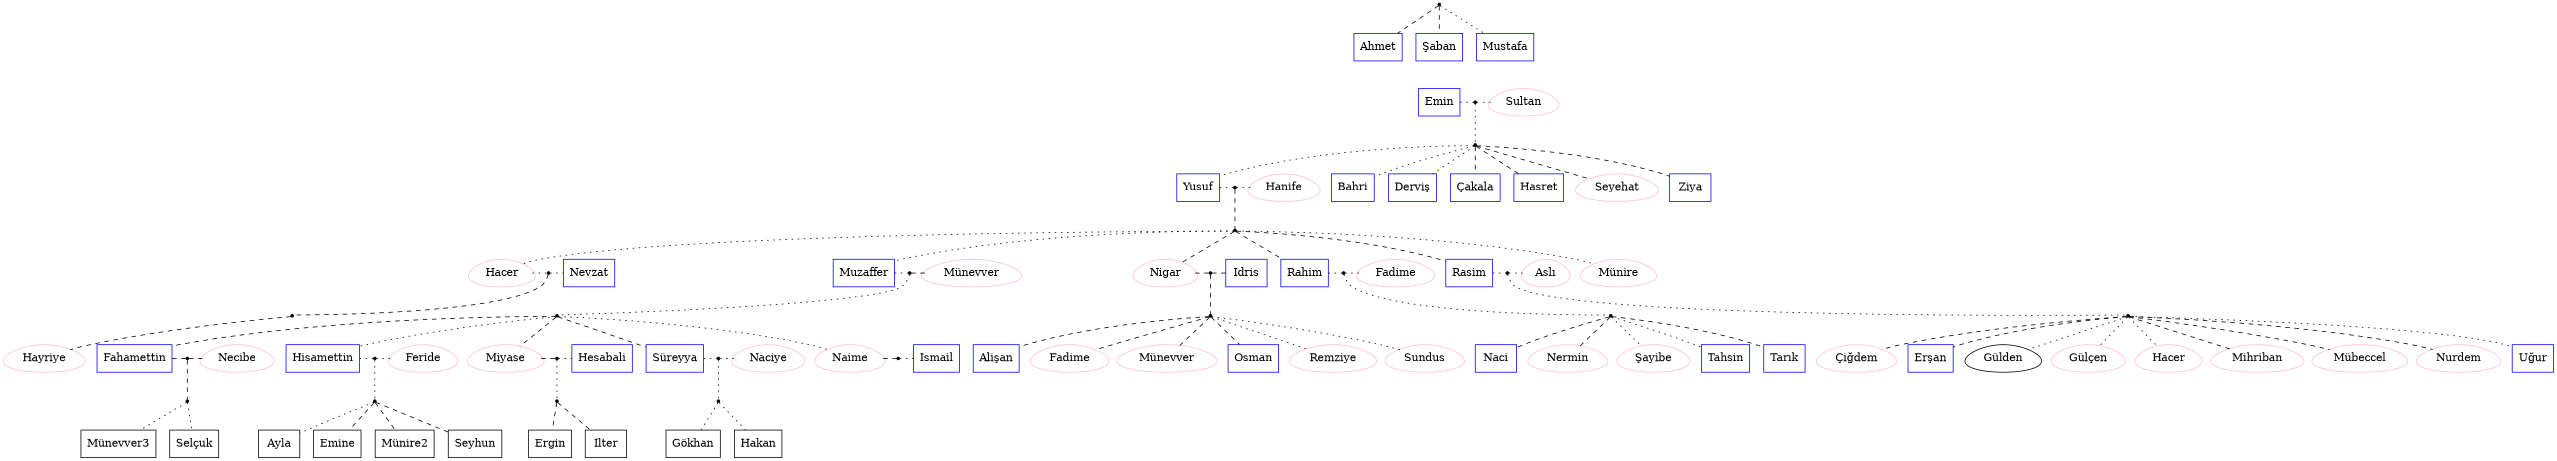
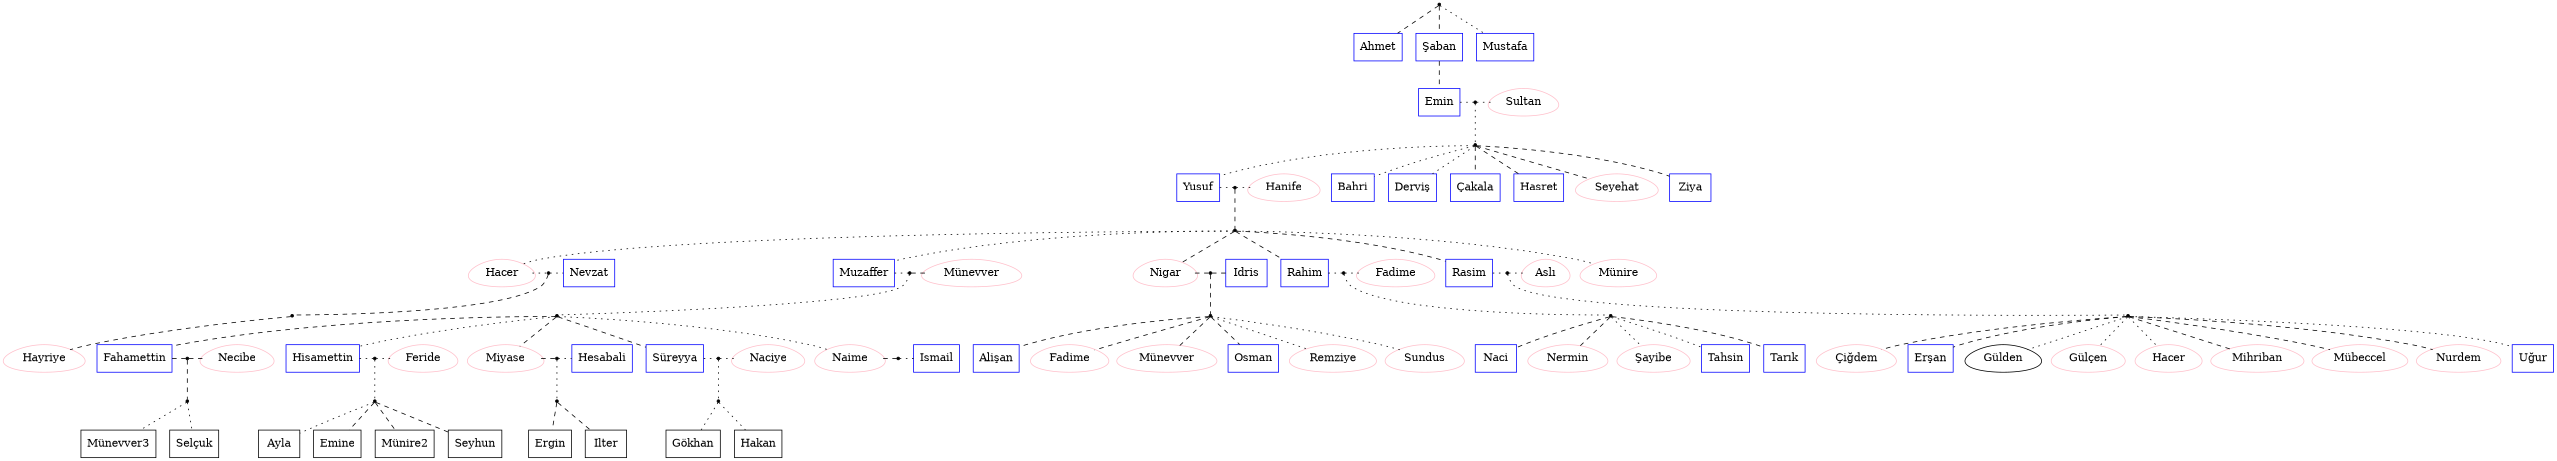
edge "Şaban" -- "Emin": added
